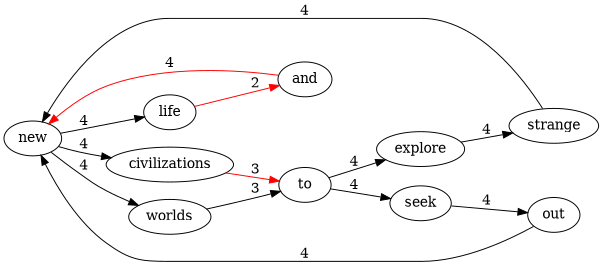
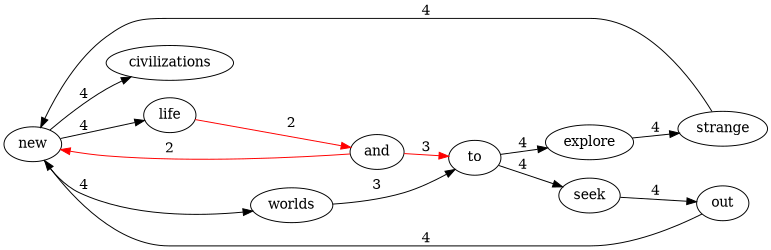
edge "and" -> "new": label "4" -> "2"
edge "civilizations" -> "to": now "and" -> "to"
